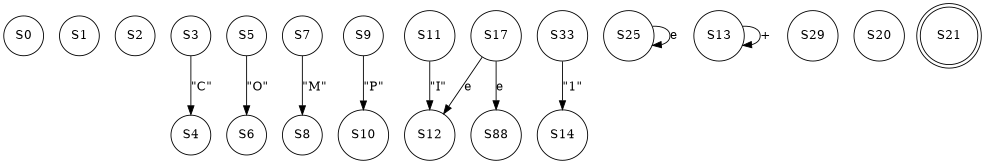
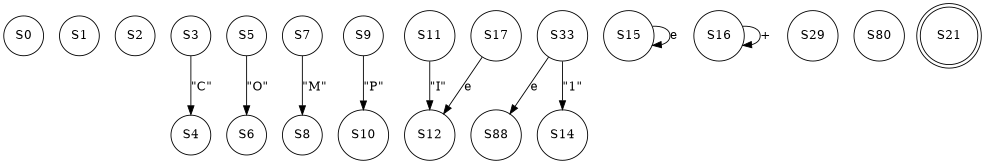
node "S25": label "S25" -> "S15"
node "S13": label "S13" -> "S16"
node "S20": label "S20" -> "S80"
edge "S17" -> "S88": now "S33" -> "S88"
